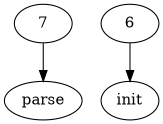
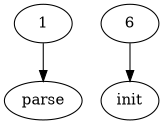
node "7": label "7" -> "1"
